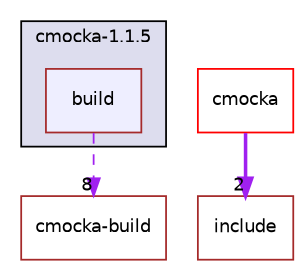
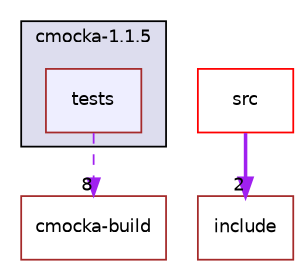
node "build": label "build" -> "tests"
node "cmocka": label "cmocka" -> "src"
